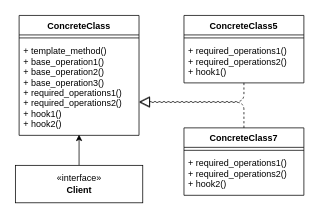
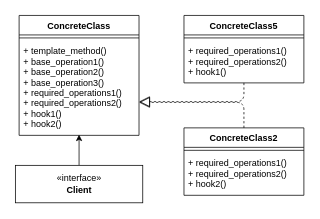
node "ConcreteClass7": label "ConcreteClass7" -> "ConcreteClass2"
